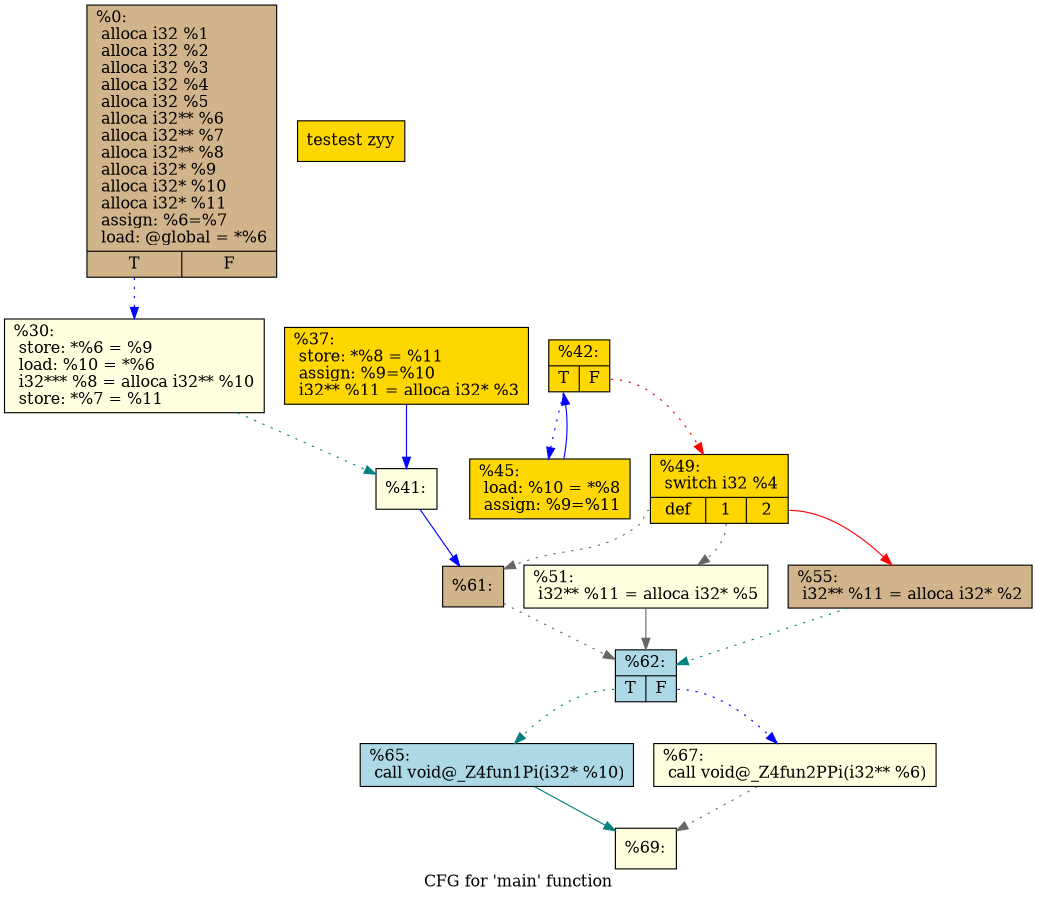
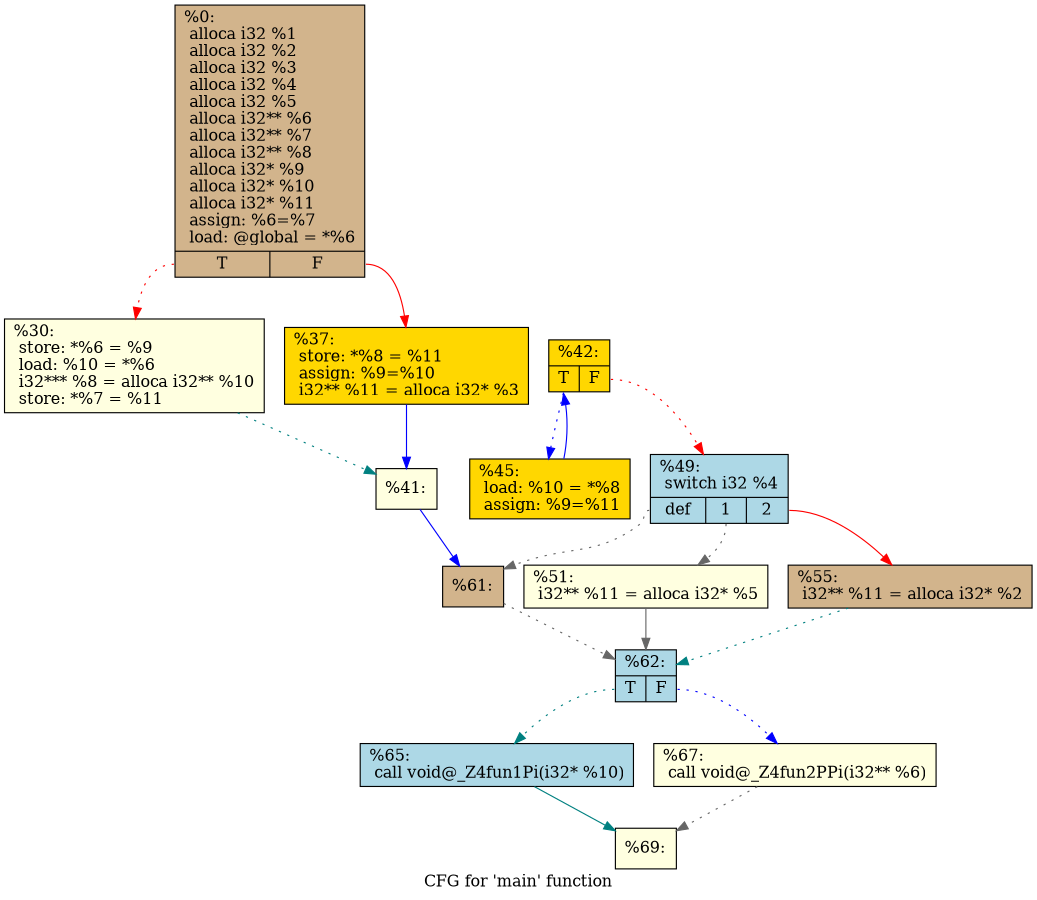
node "testest zyy": removed
edge "%0:" -> "%37:": added
edge "%0:" -> "%30:": color blue -> red
node "%49:": fillcolor gold -> lightblue
